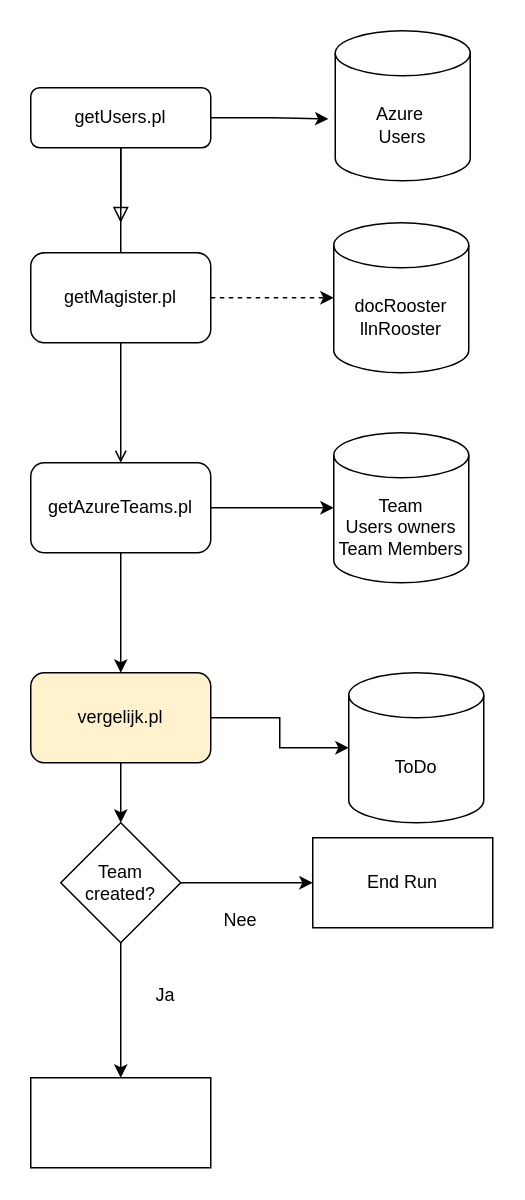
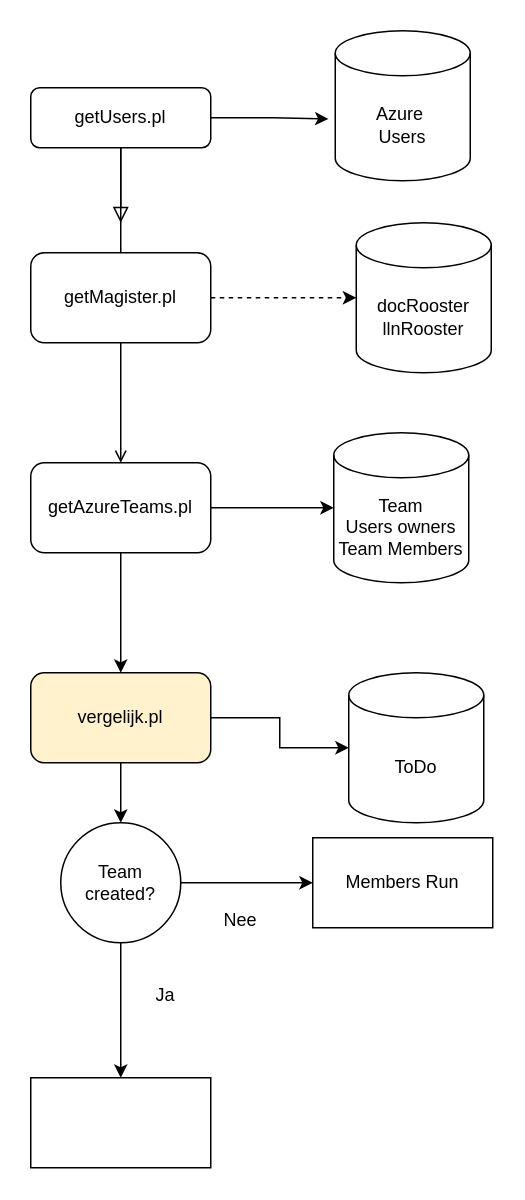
node "docRooster llnRooster": moved (401, 298) -> (424, 298)
node "Team created?": shape diamond -> ellipse
node "End Run": label "End Run" -> "Members Run"
